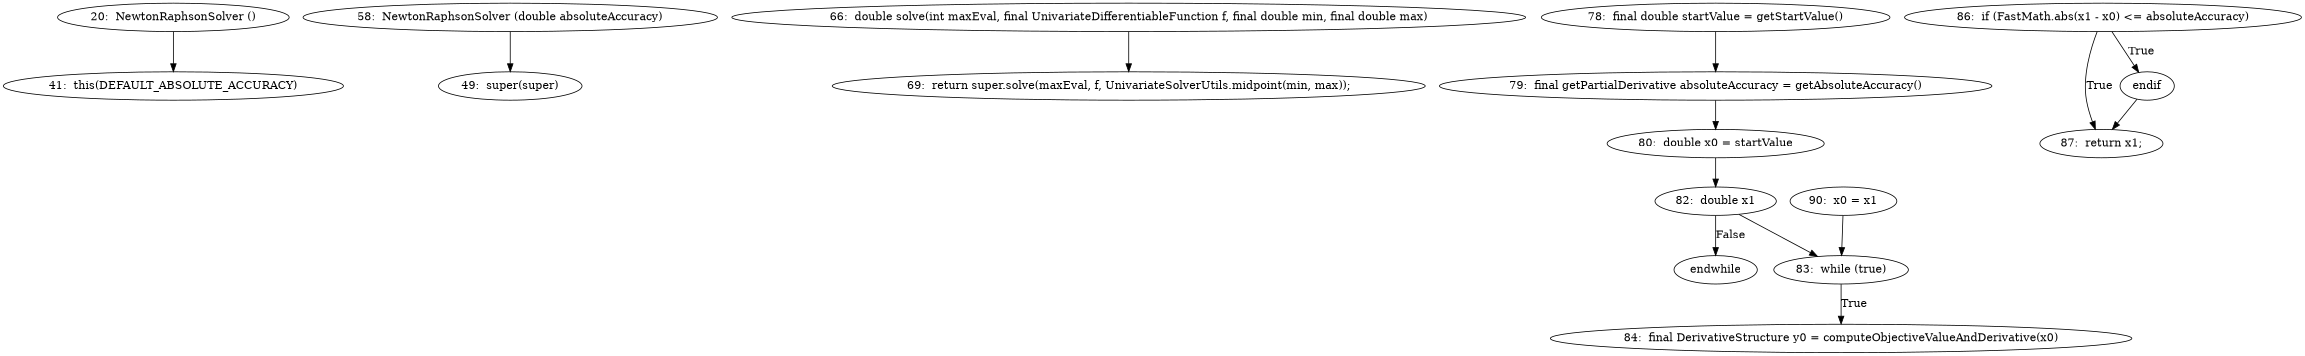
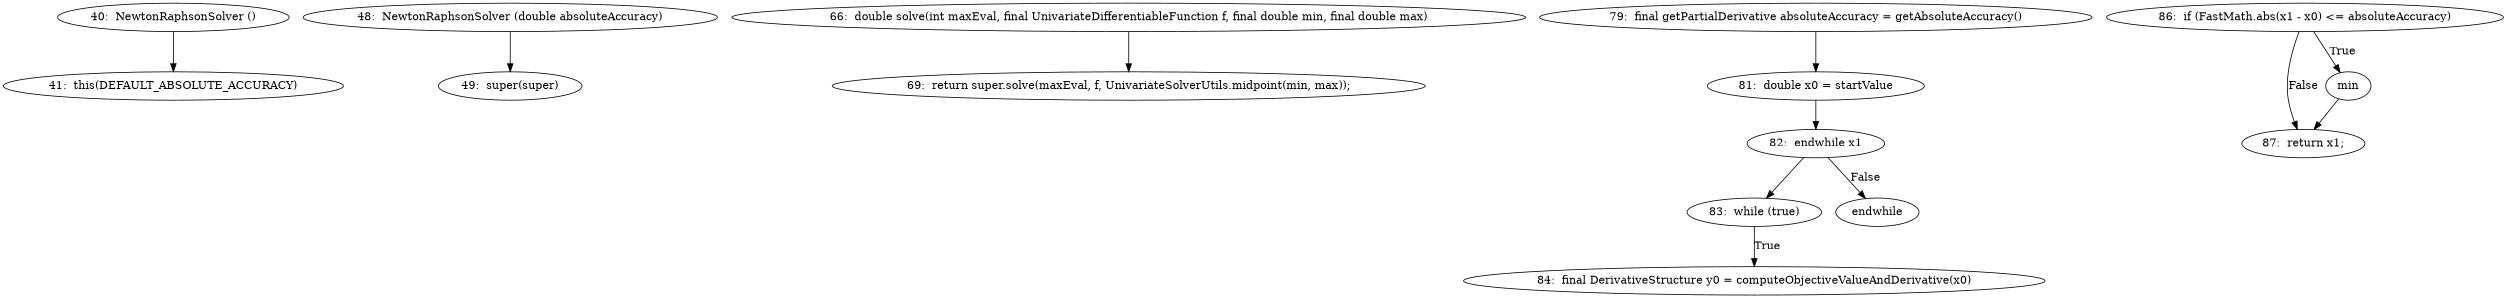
node "20:  NewtonRaphsonSolver ()": label "20:  NewtonRaphsonSolver ()" -> "40:  NewtonRaphsonSolver ()"
node "58:  NewtonRaphsonSolver (double absoluteAccuracy)": label "58:  NewtonRaphsonSolver (double absoluteAccuracy)" -> "48:  NewtonRaphsonSolver (double absoluteAccuracy)"
node "78:  final double startValue = getStartValue()": removed
edge "86:  if (FastMath.abs(x1 - x0) <= absoluteAccuracy)" -> "87:  return x1;": label "True" -> "False"
node "endif": label "endif" -> "min"
node "80:  double x0 = startValue": label "80:  double x0 = startValue" -> "81:  double x0 = startValue"
node "82:  double x1": label "82:  double x1" -> "82:  endwhile x1"
node "90:  x0 = x1": removed
